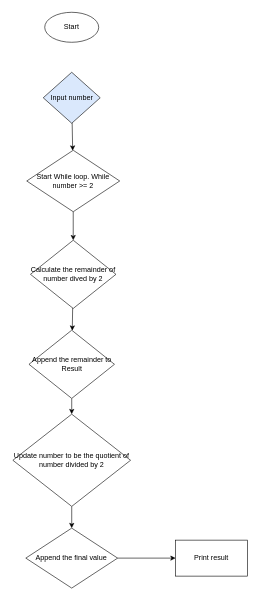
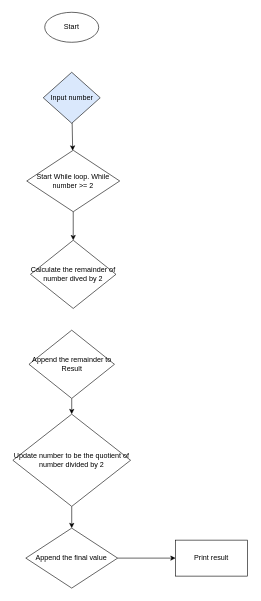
edge "Calculate the remainder of number dived by 2" -> "Append the remainder to Result": removed
